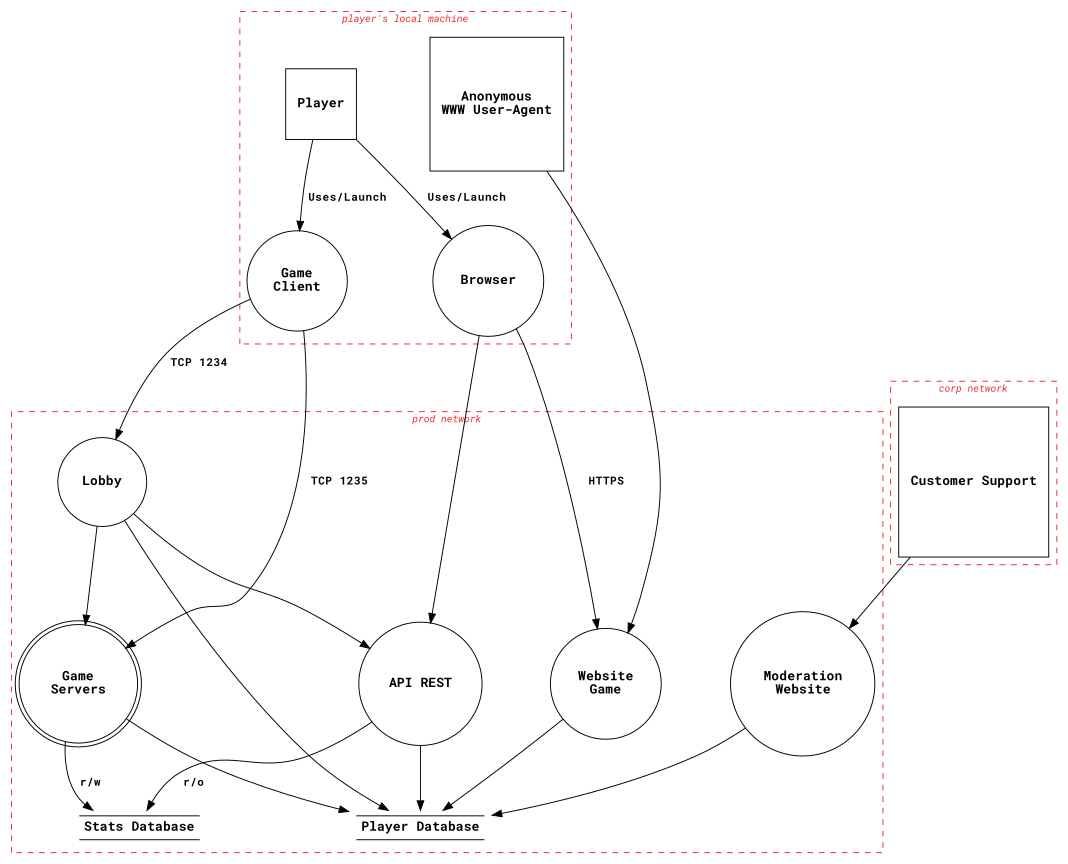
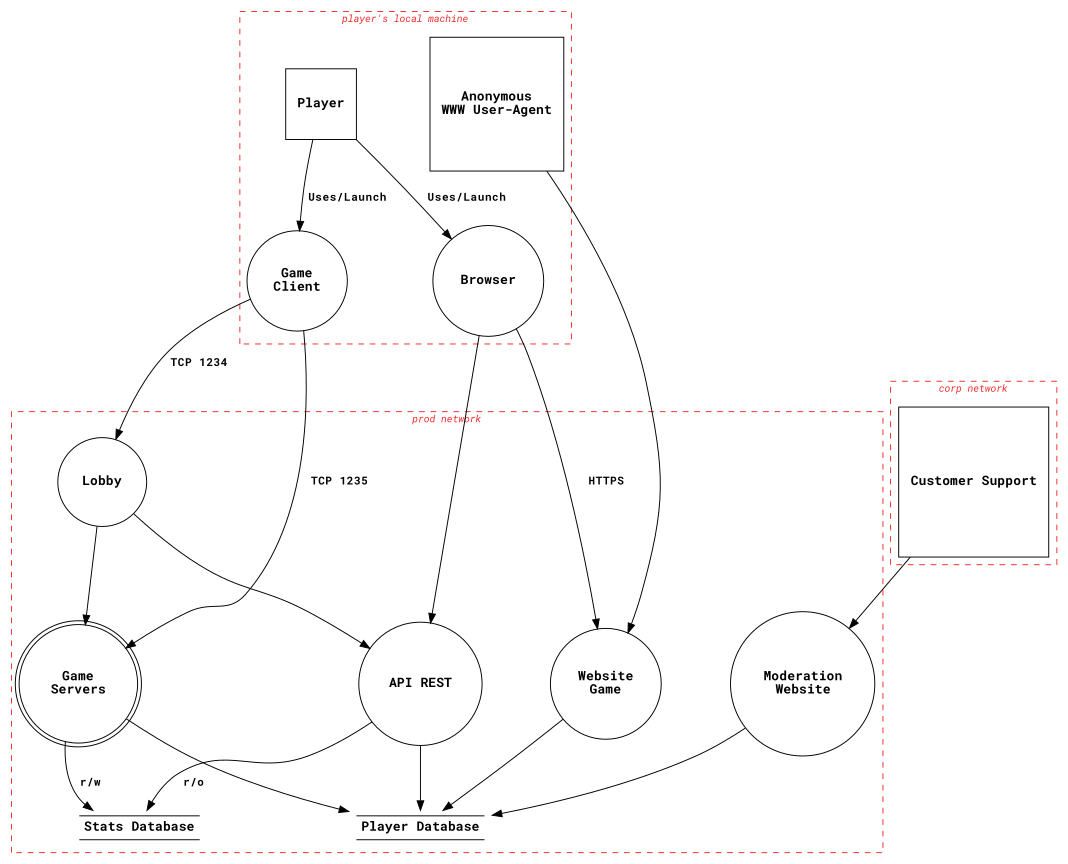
edge "Lobby" -> "Player Database": removed
